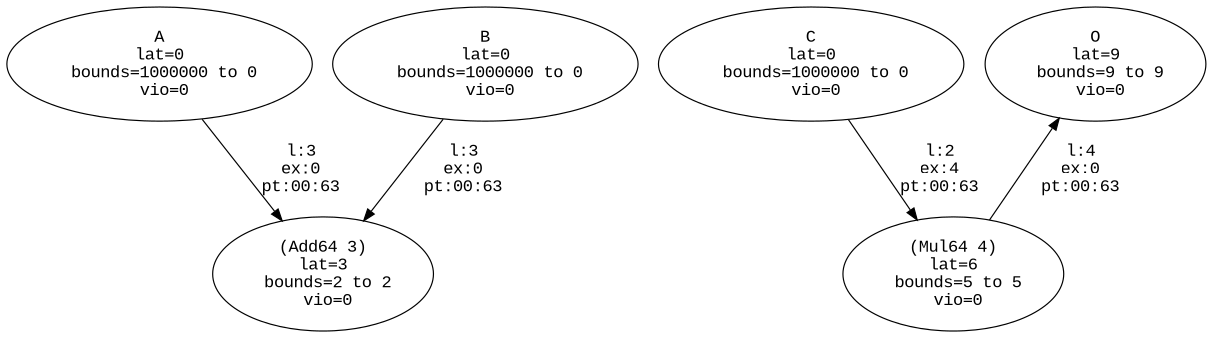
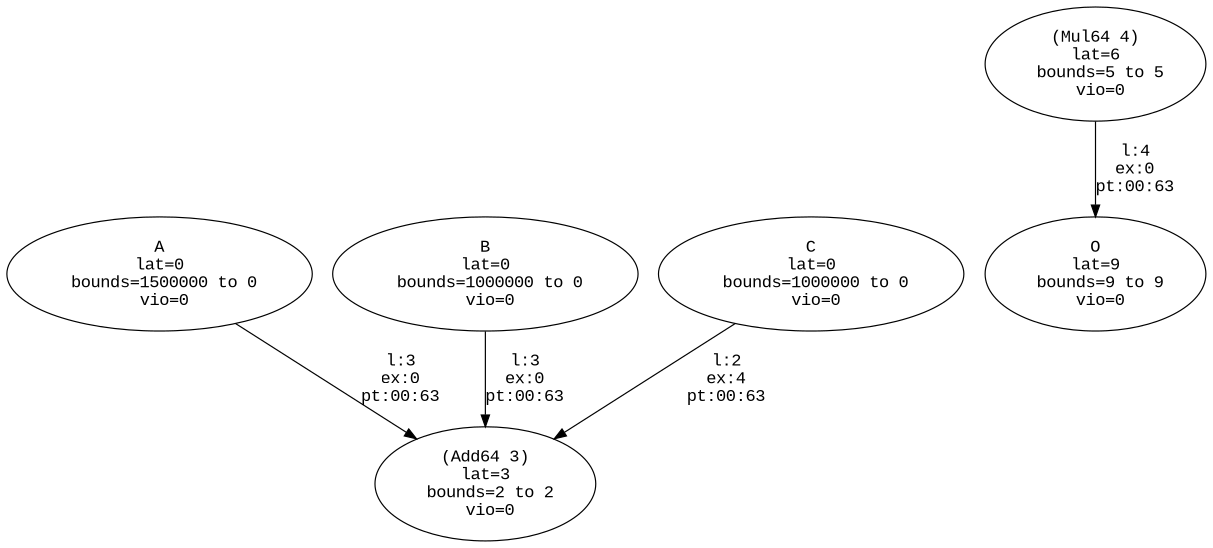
node "A lat=0 bounds=1000000 to 0 vio=0": label "A lat=0 bounds=1000000 to 0 vio=0" -> "A lat=0 bounds=1500000 to 0 vio=0"
edge "C lat=0 bounds=1000000 to 0 vio=0" -> "(Mul64 4) lat=6 bounds=5 to 5 vio=0": now "C lat=0 bounds=1000000 to 0 vio=0" -> "(Add64 3) lat=3 bounds=2 to 2 vio=0"
